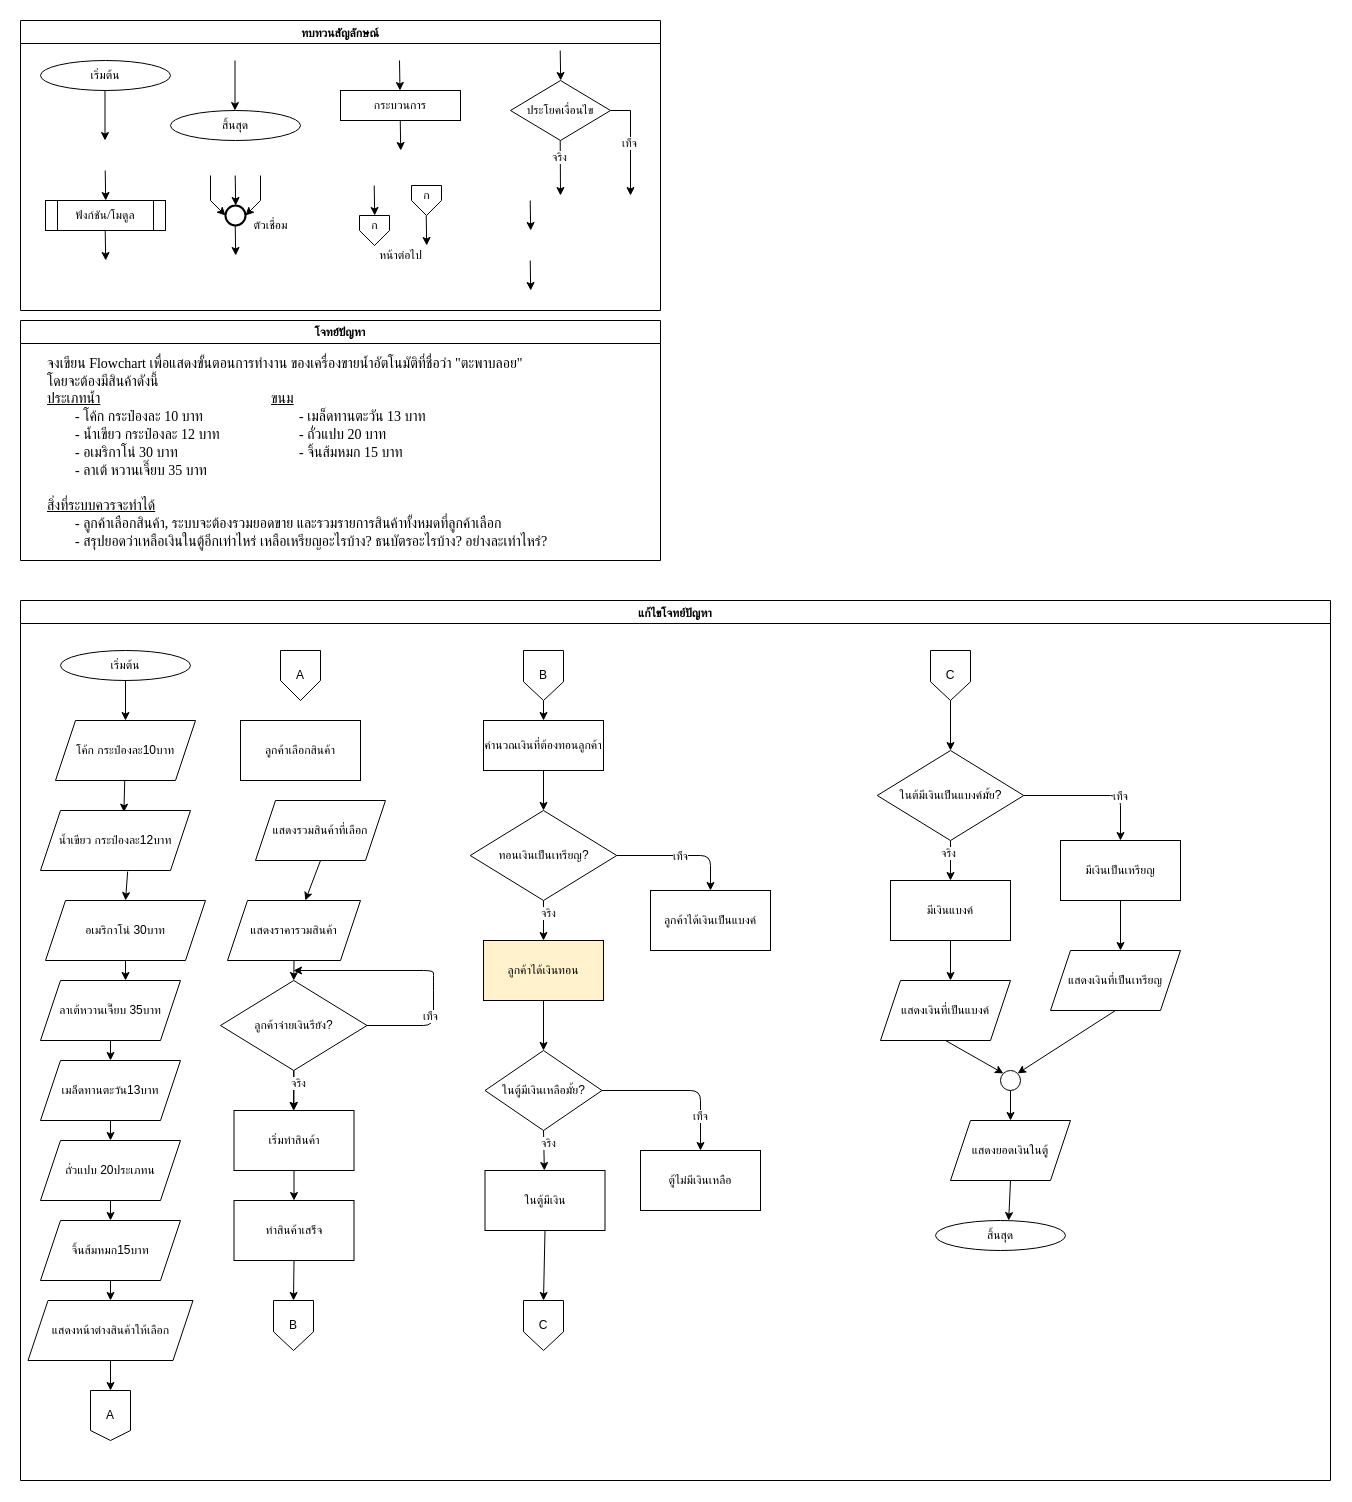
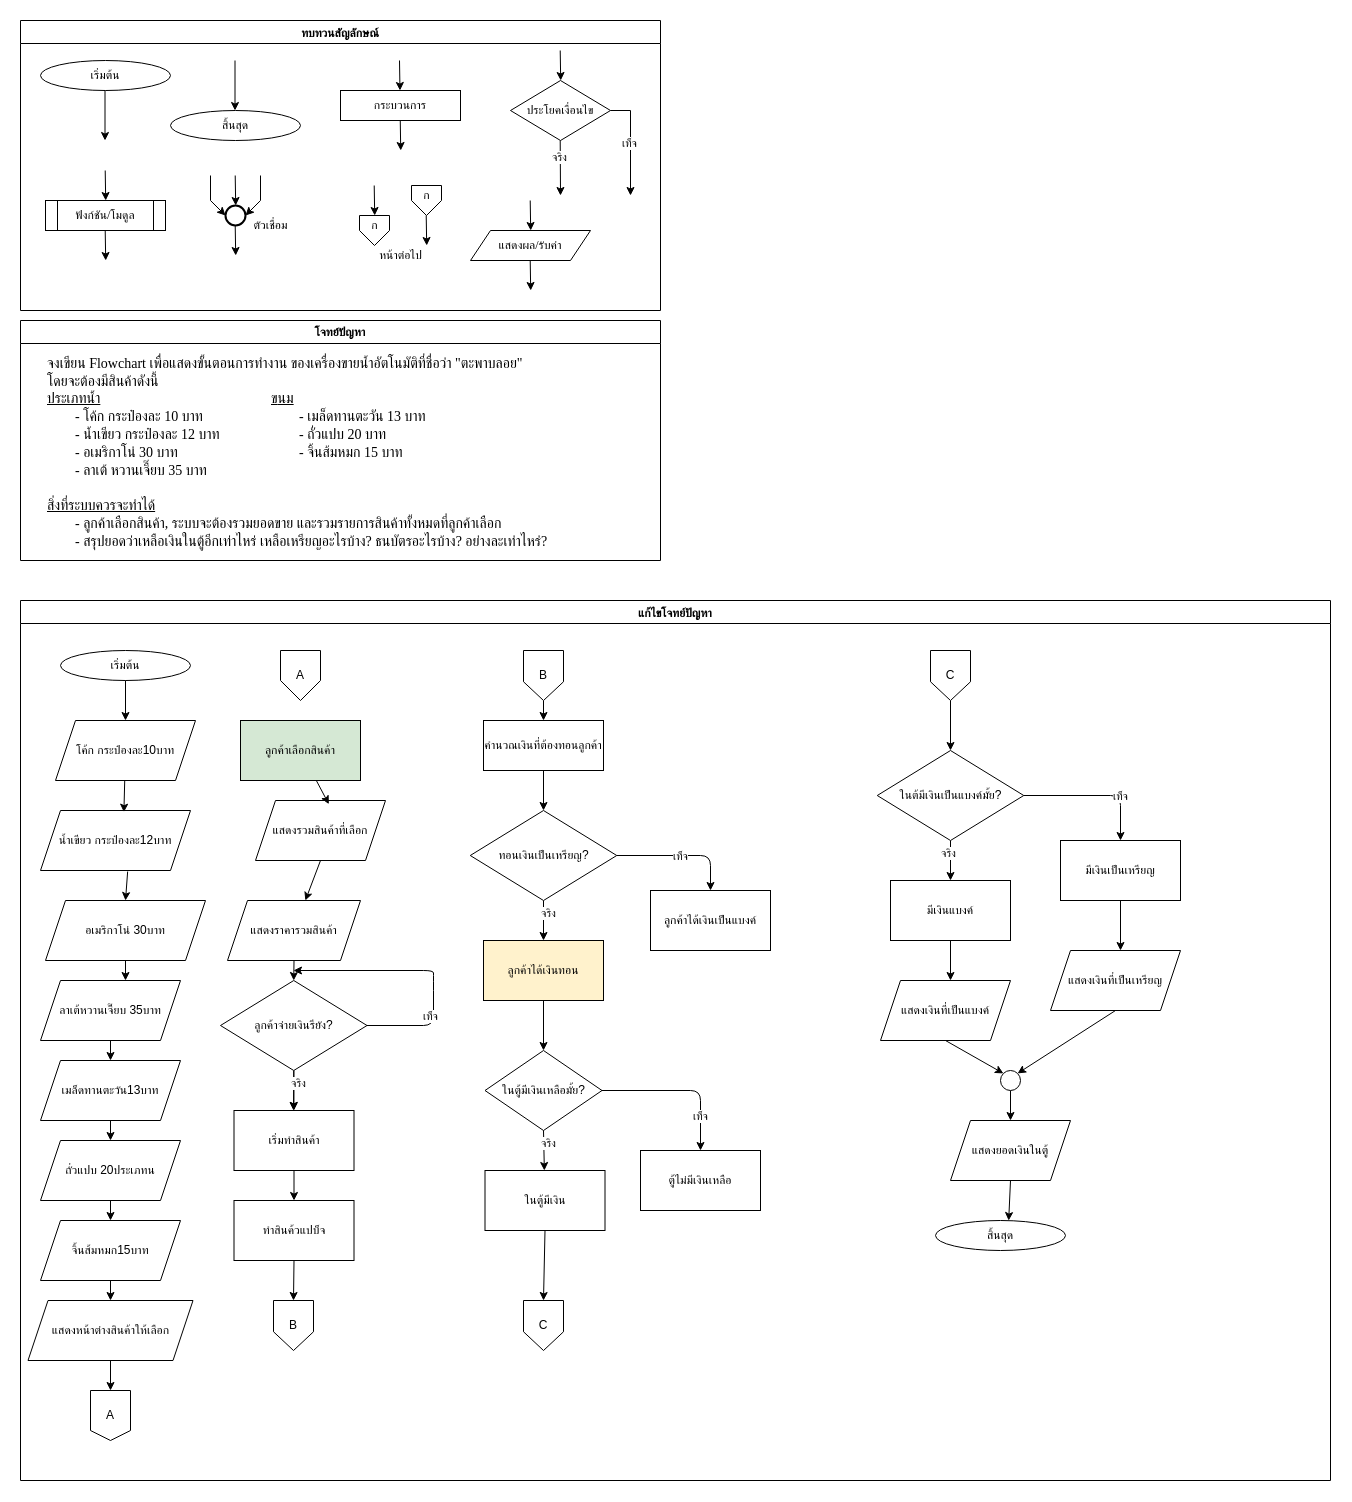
node "แสดงผล/รับค่า": added
node "ลูกค้าเลือกสินค้า": fillcolor #ffffff -> #d5e8d4
edge "ลูกค้าเลือกสินค้า" -> "แสดงรวมสินค้าที่เลือก": added
node "ทำสินค้าเสร็จ": label "ทำสินค้าเสร็จ" -> "ทำสินค้วแปบ็จ"
